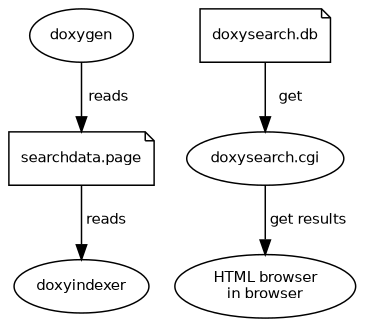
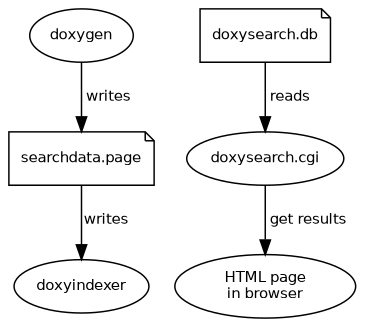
edge "doxygen" -> "searchdata.page": label " reads" -> " writes"
edge "doxysearch.db" -> "doxysearch.cgi": label " get" -> " reads"
edge "searchdata.page" -> "doxyindexer": label " reads" -> " writes"
node "HTML browser in browser": label "HTML browser in browser" -> "HTML page in browser"
